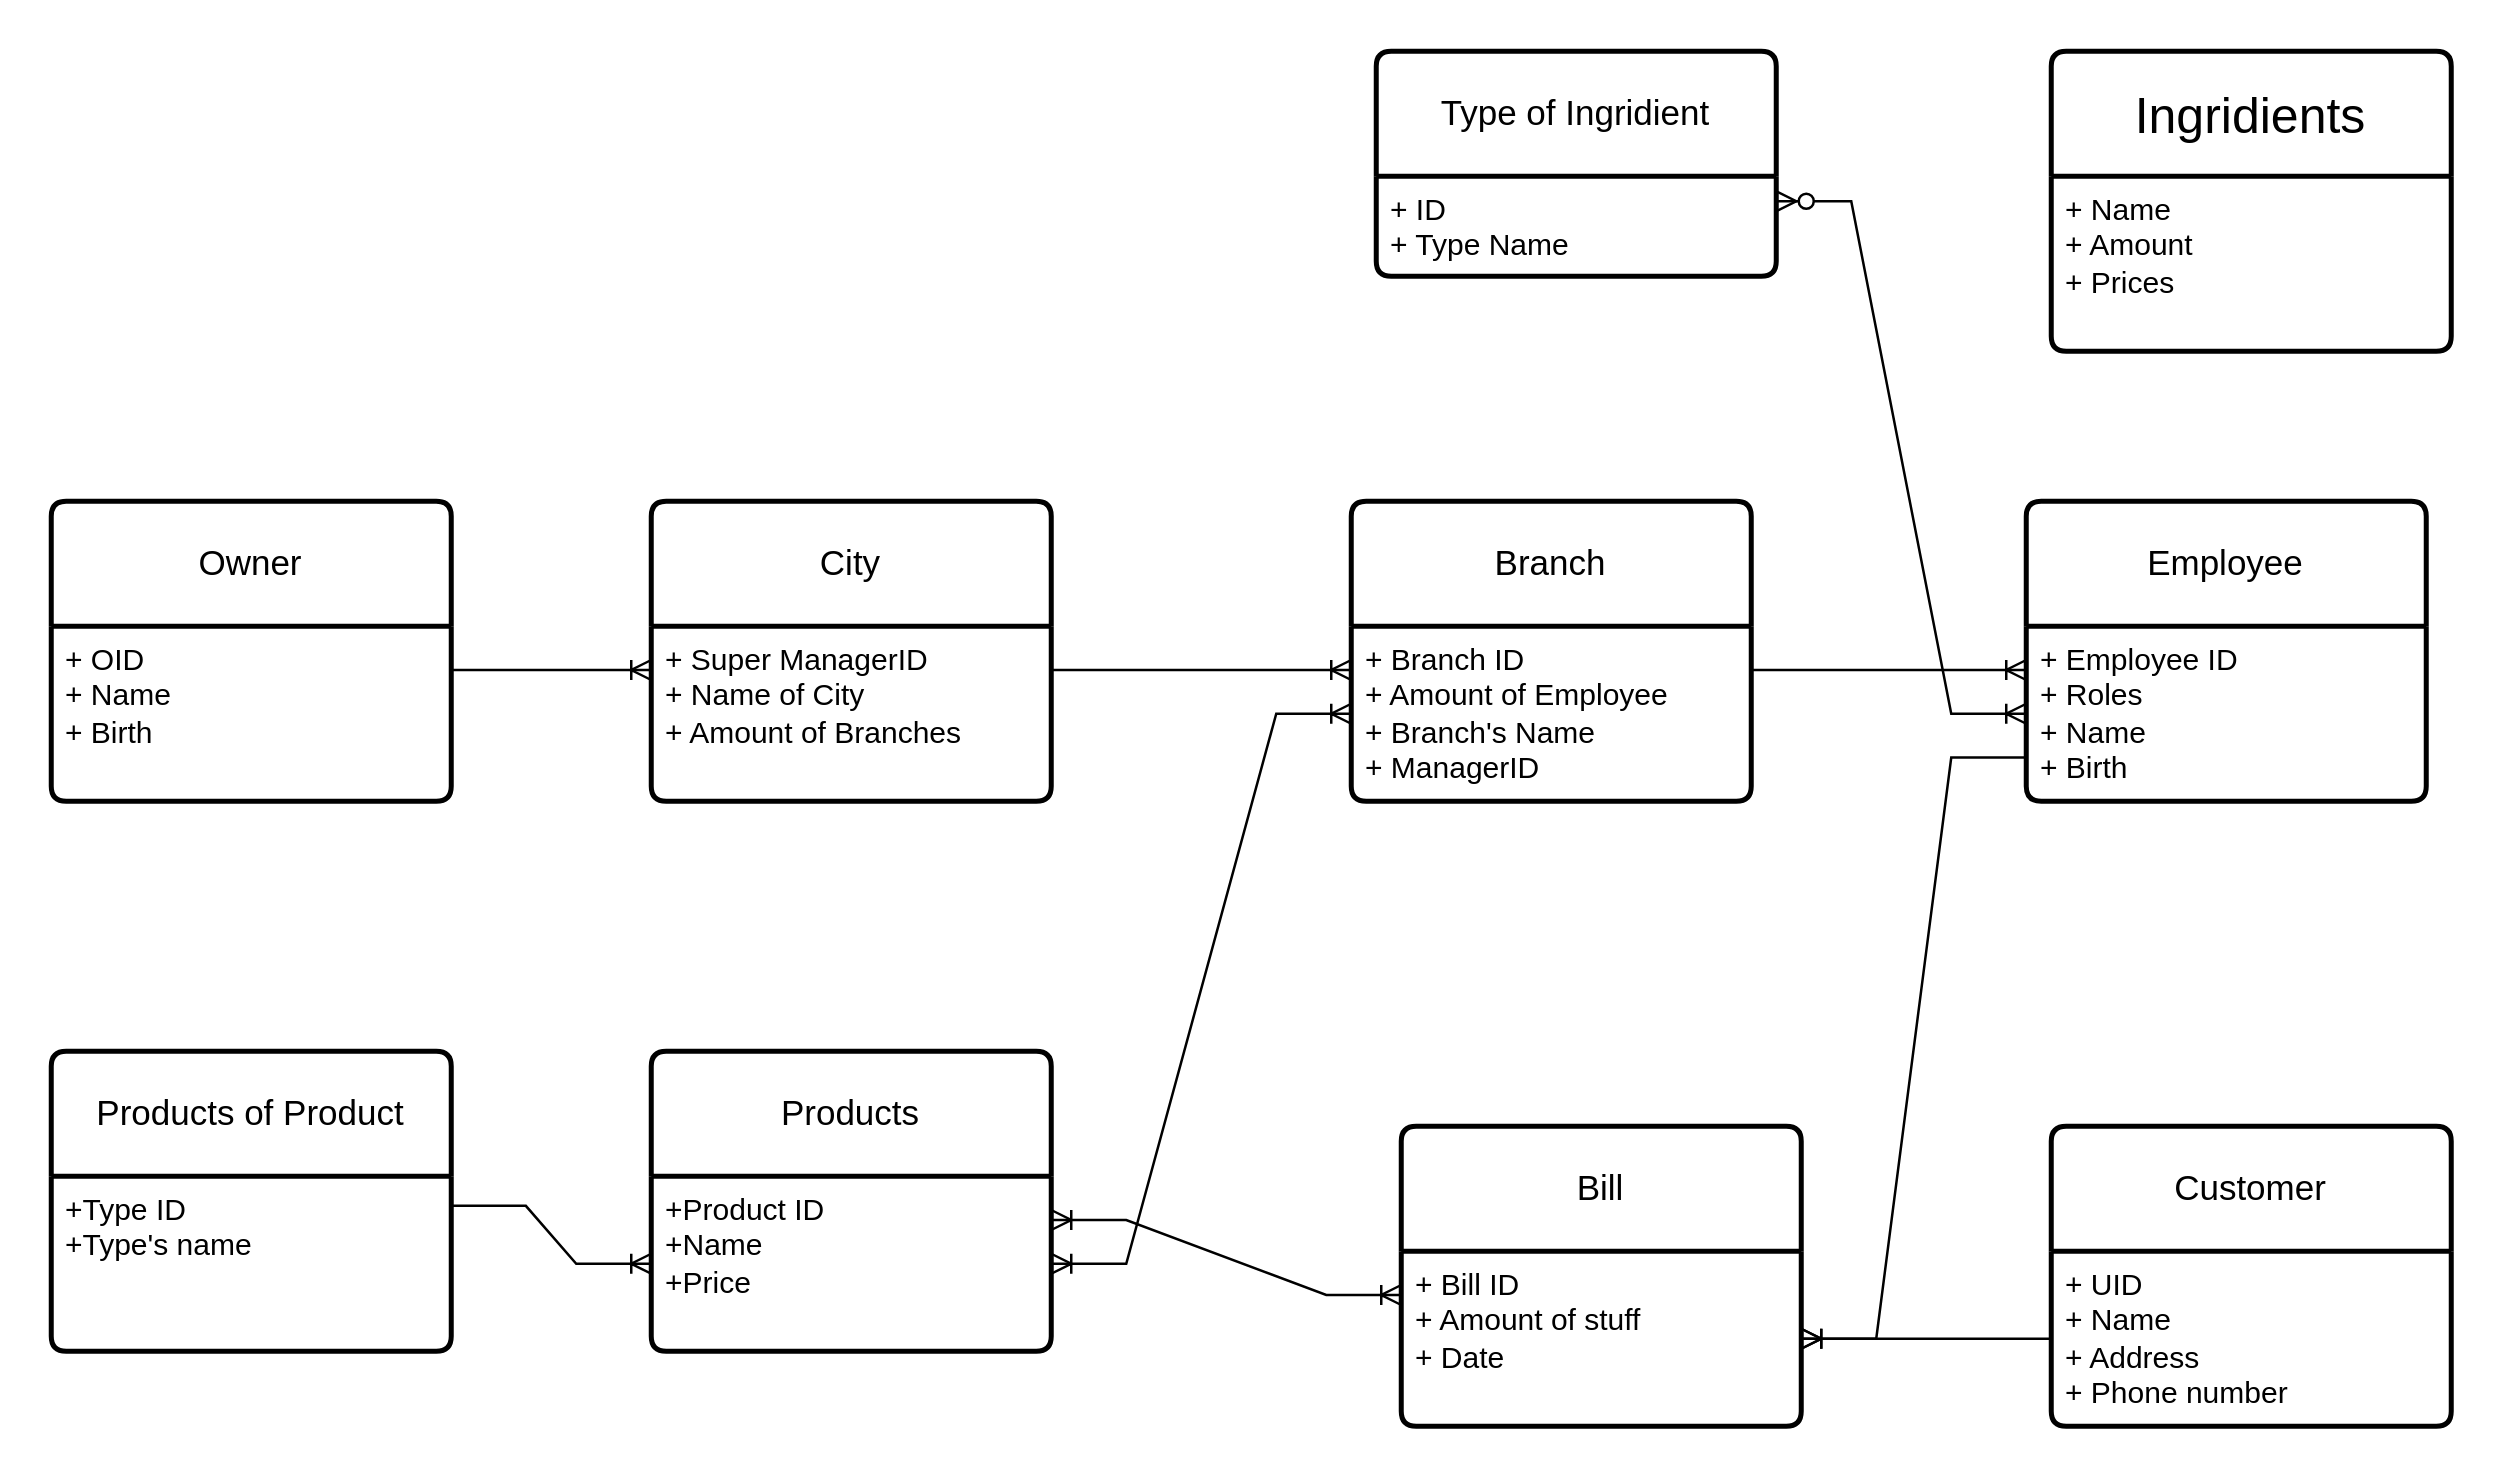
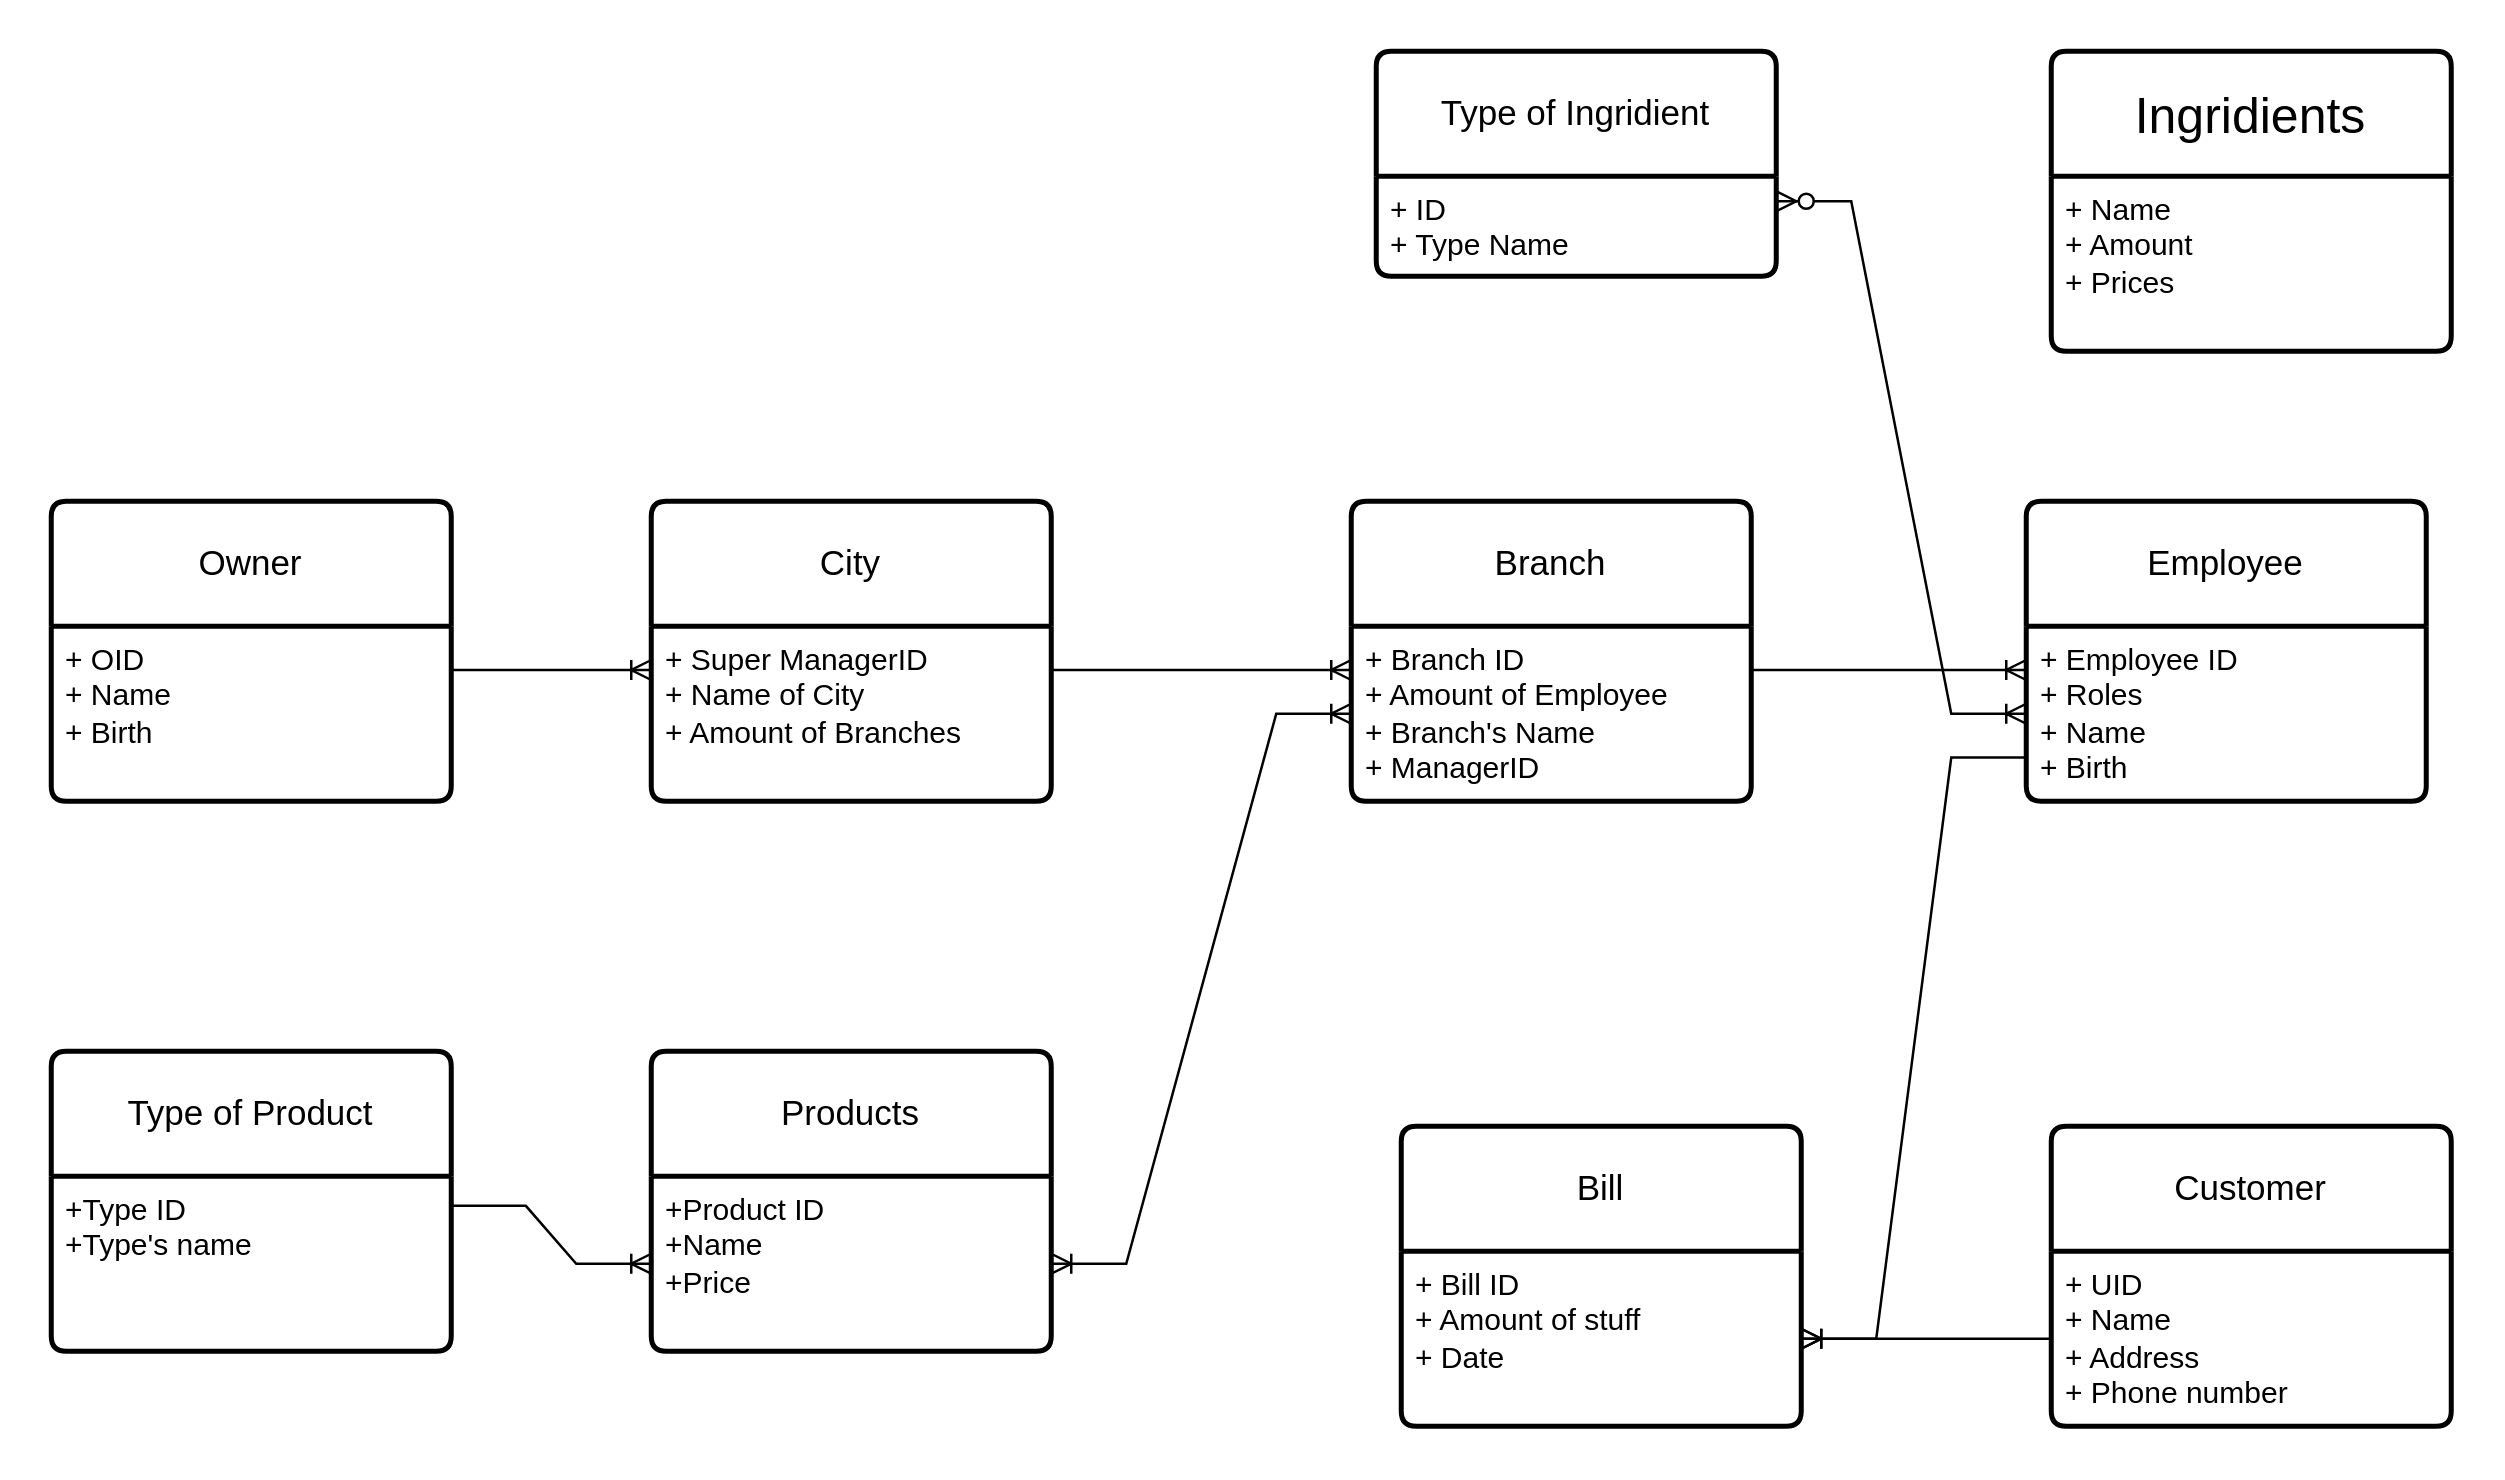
node "Products of Product": label "Products of Product" -> "Type of Product"
edge "+Product ID +Name +Price" -- "+ Bill ID + Amount of stuff + Date": removed
